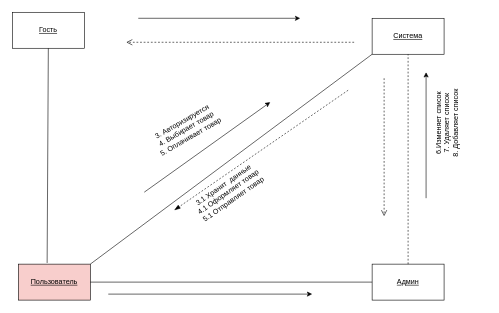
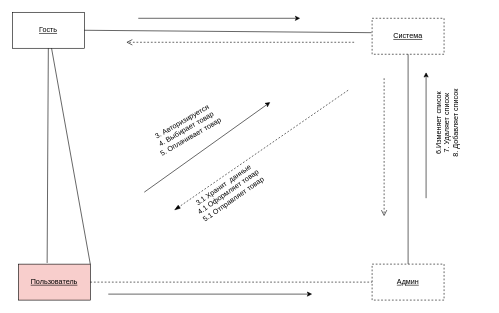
edge "Гость" -- "Система": added
node "Система": style solid -> dashed
edge "Система" -- "Админ": style dashed -> solid
edge "Система" -- "Пользователь": now "Гость" -- "Пользователь"
edge "Пользователь" -- "Админ": style solid -> dashed
node "Админ": style solid -> dashed
